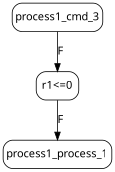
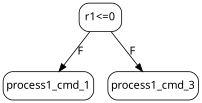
edge "process1_cmd_3" -> "r1<=0": reversed
node "process1_process_1": label "process1_process_1" -> "process1_cmd_1"
